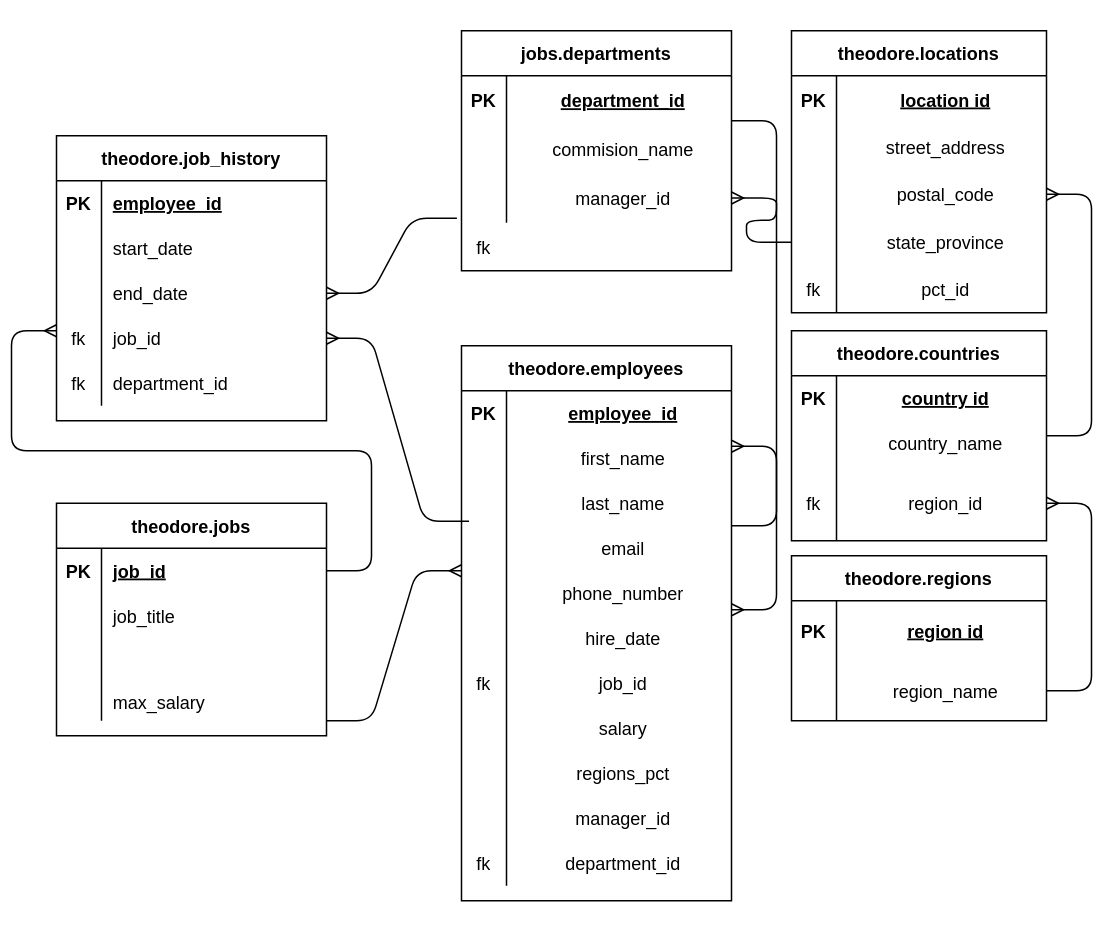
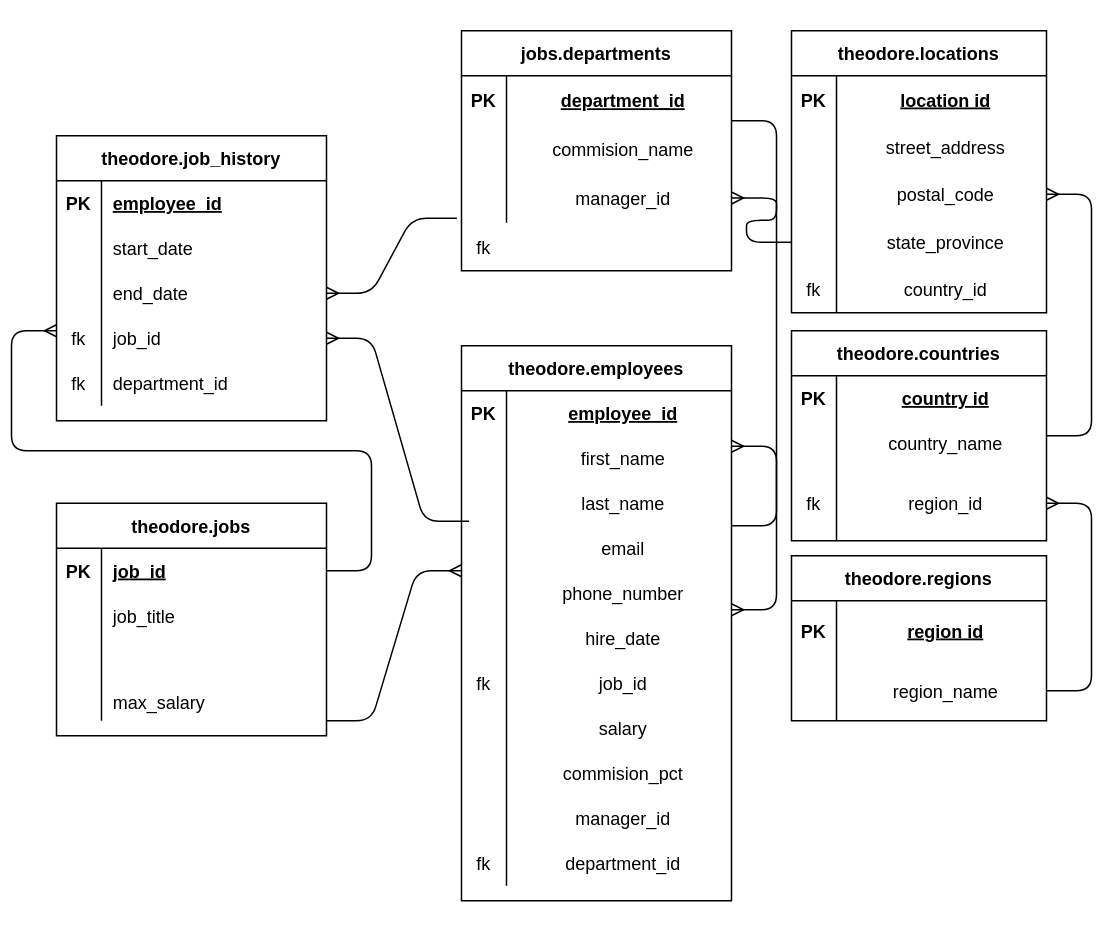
node "pct_id": label "pct_id" -> "country_id"
node "regions_pct": label "regions_pct" -> "commision_pct"
